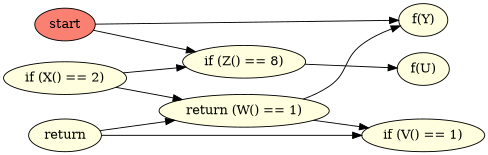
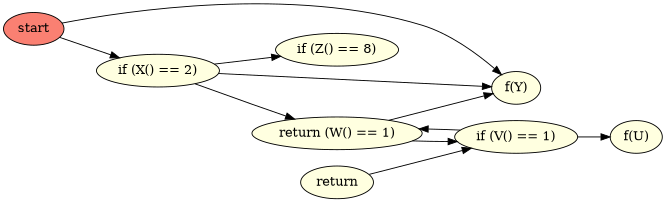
edge "start" -> "if (Z() == 8)": now "start" -> "if (X() == 2)"
edge "if (Z() == 8)" -> "f(U)": now "if (V() == 1)" -> "f(U)"
edge "if (X() == 2)" -> "f(Y)": added
edge "return" -> "return (W() == 1)": now "if (V() == 1)" -> "return (W() == 1)"
